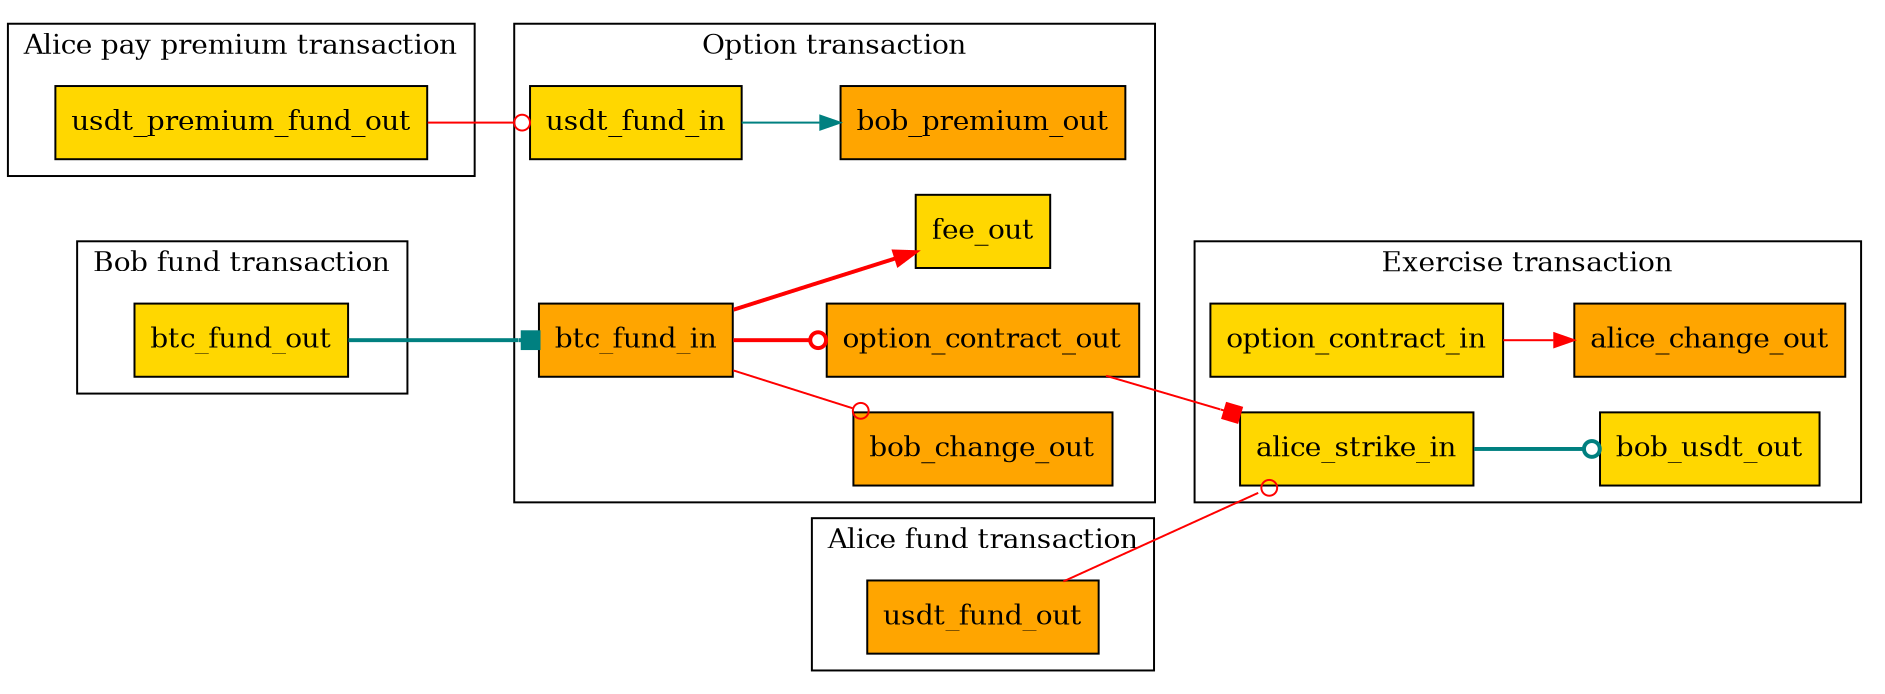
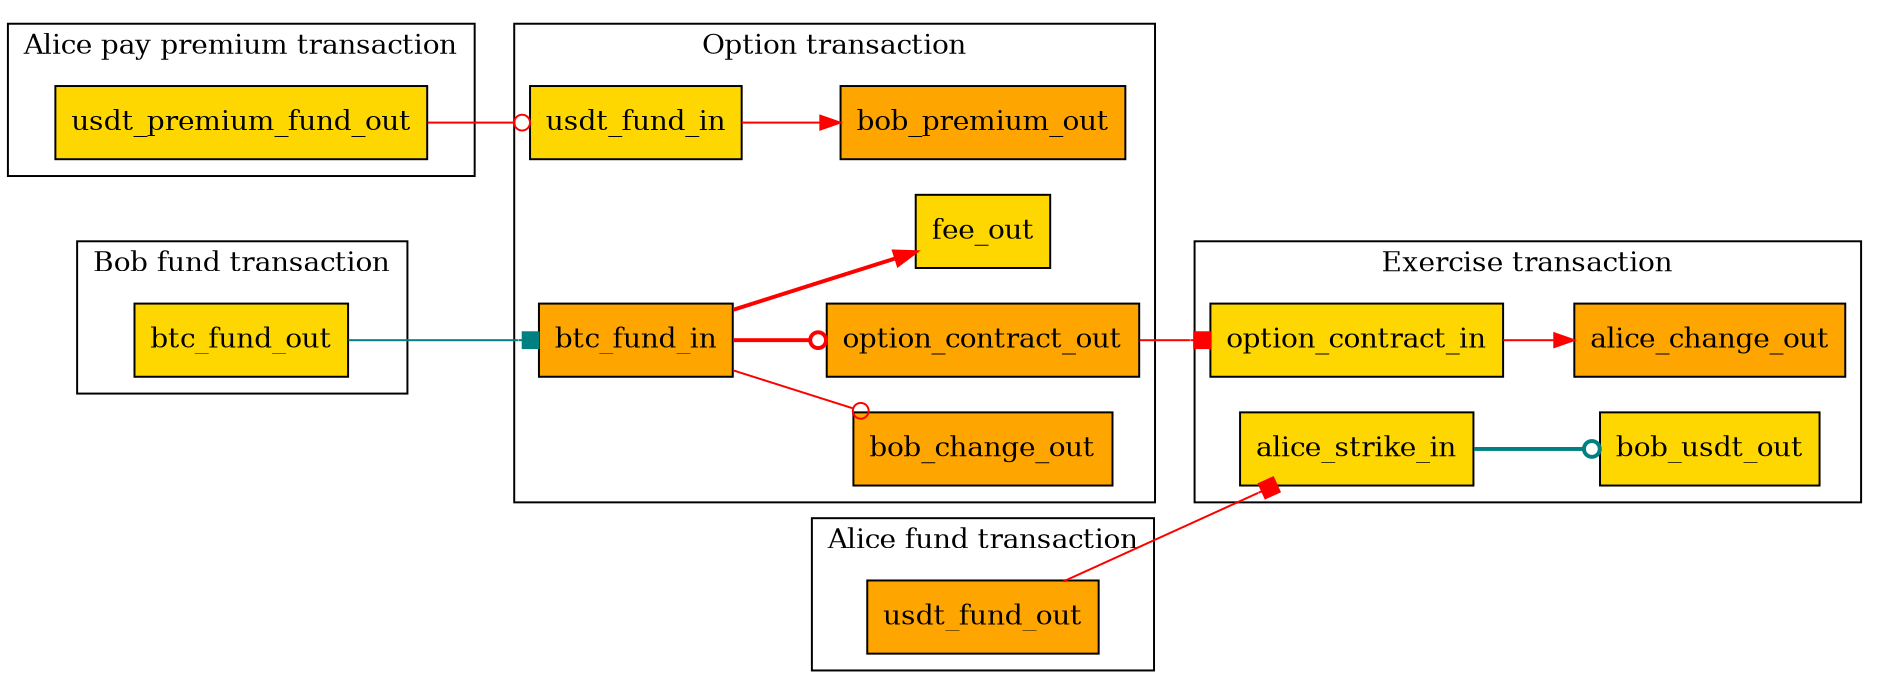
edge "usdt_fund_in" -> "bob_premium_out": color teal -> red
edge "btc_fund_out" -> "btc_fund_in": style bold -> solid
edge "option_contract_out" -> "alice_strike_in": now "option_contract_out" -> "option_contract_in"
edge "usdt_fund_out" -> "alice_strike_in": arrowhead odot -> box
